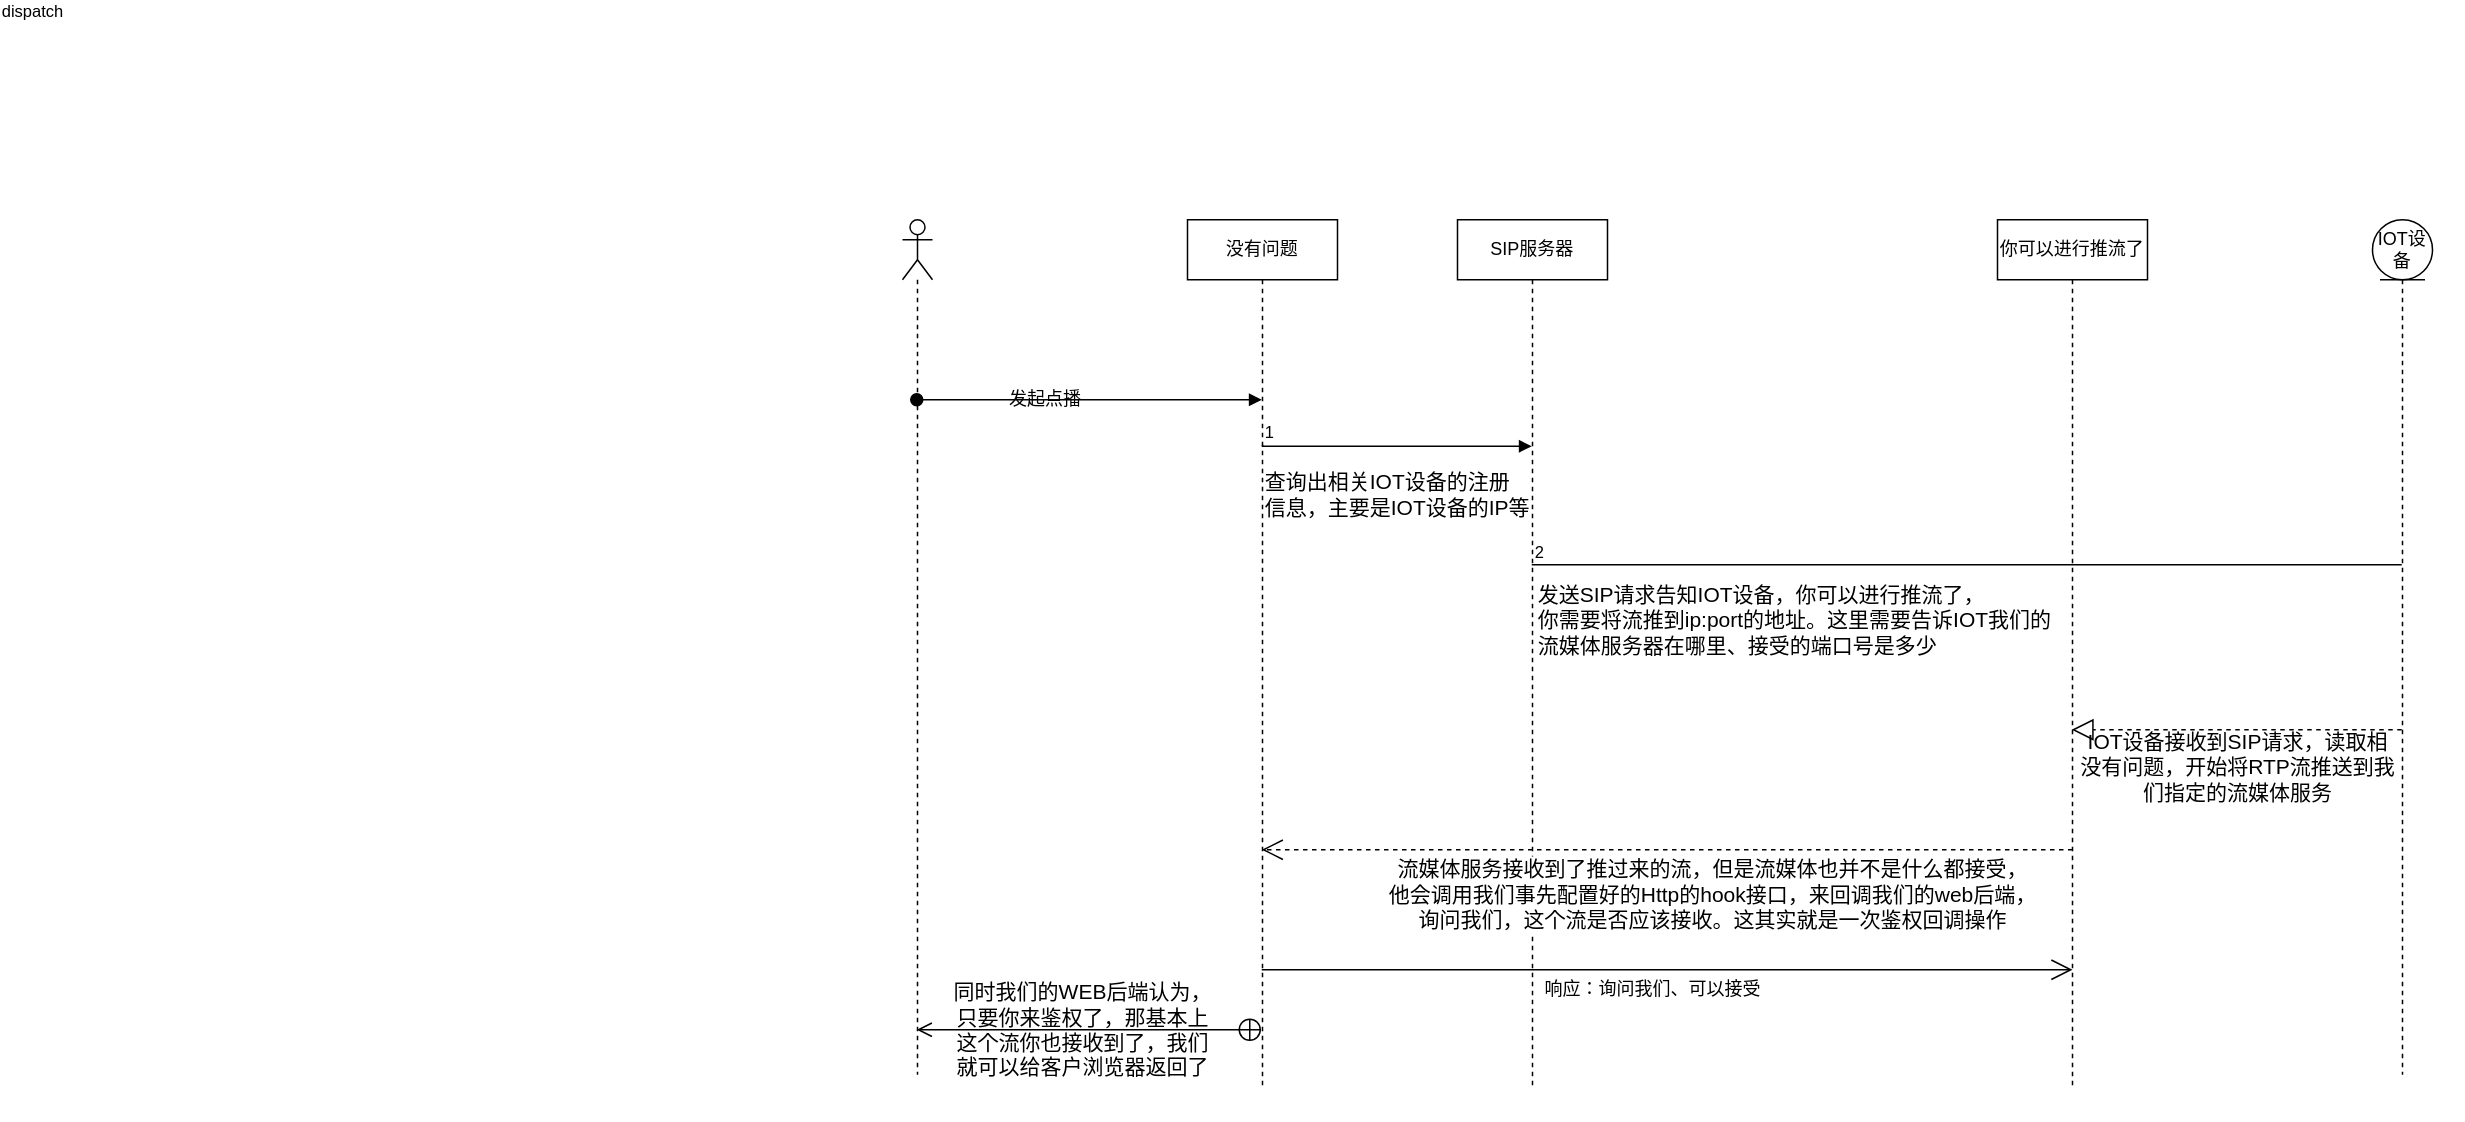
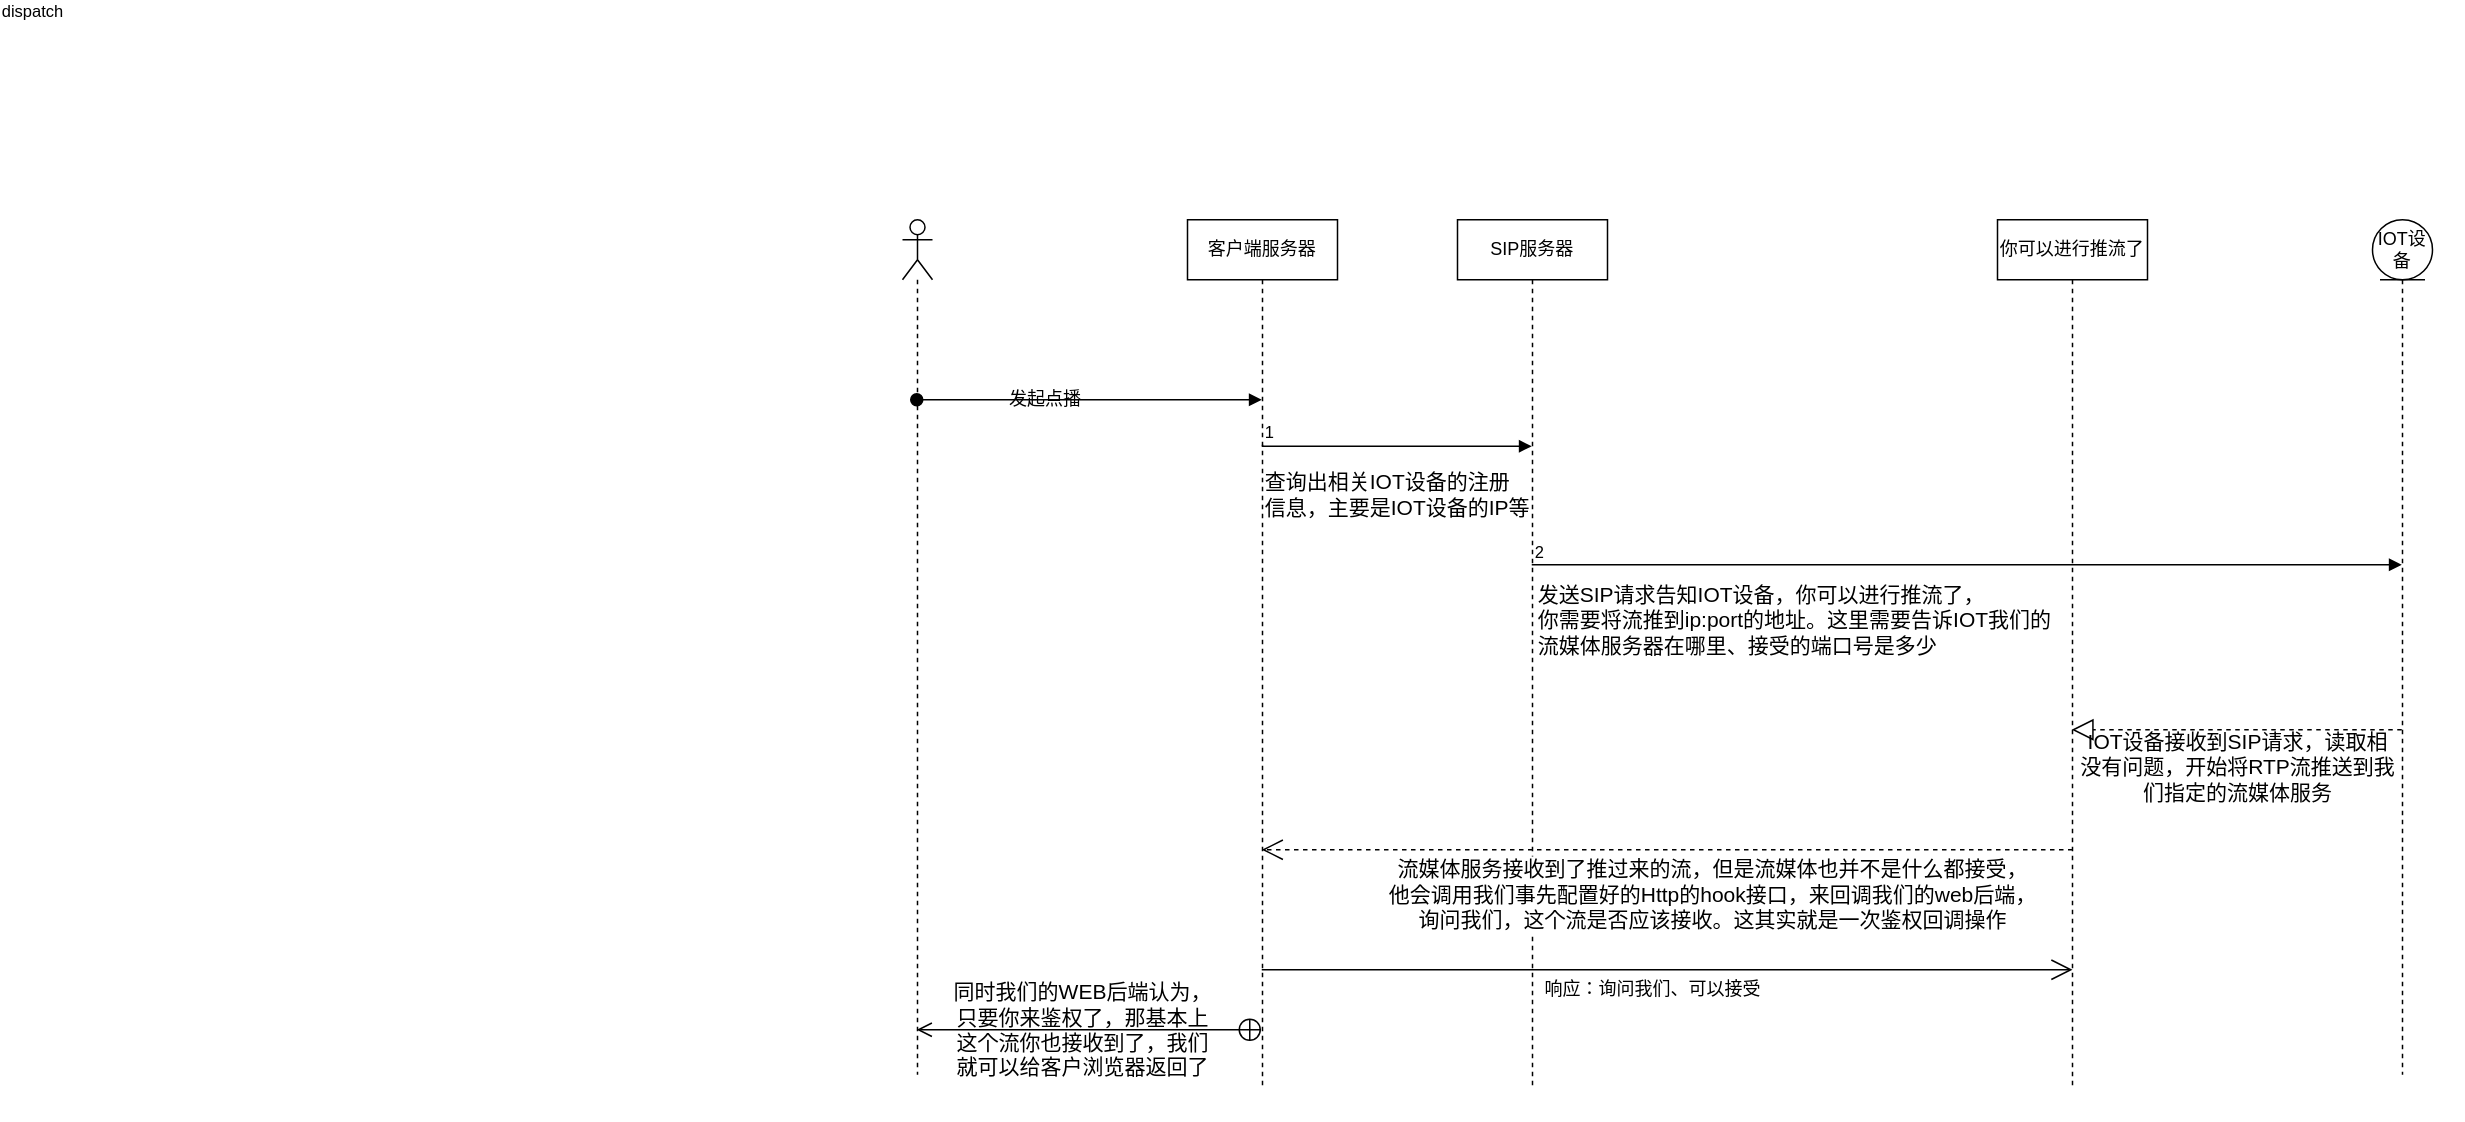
node "没有问题": label "没有问题" -> "客户端服务器"
edge "IOT设备" -- "SIP服务器": arrowhead none -> block
